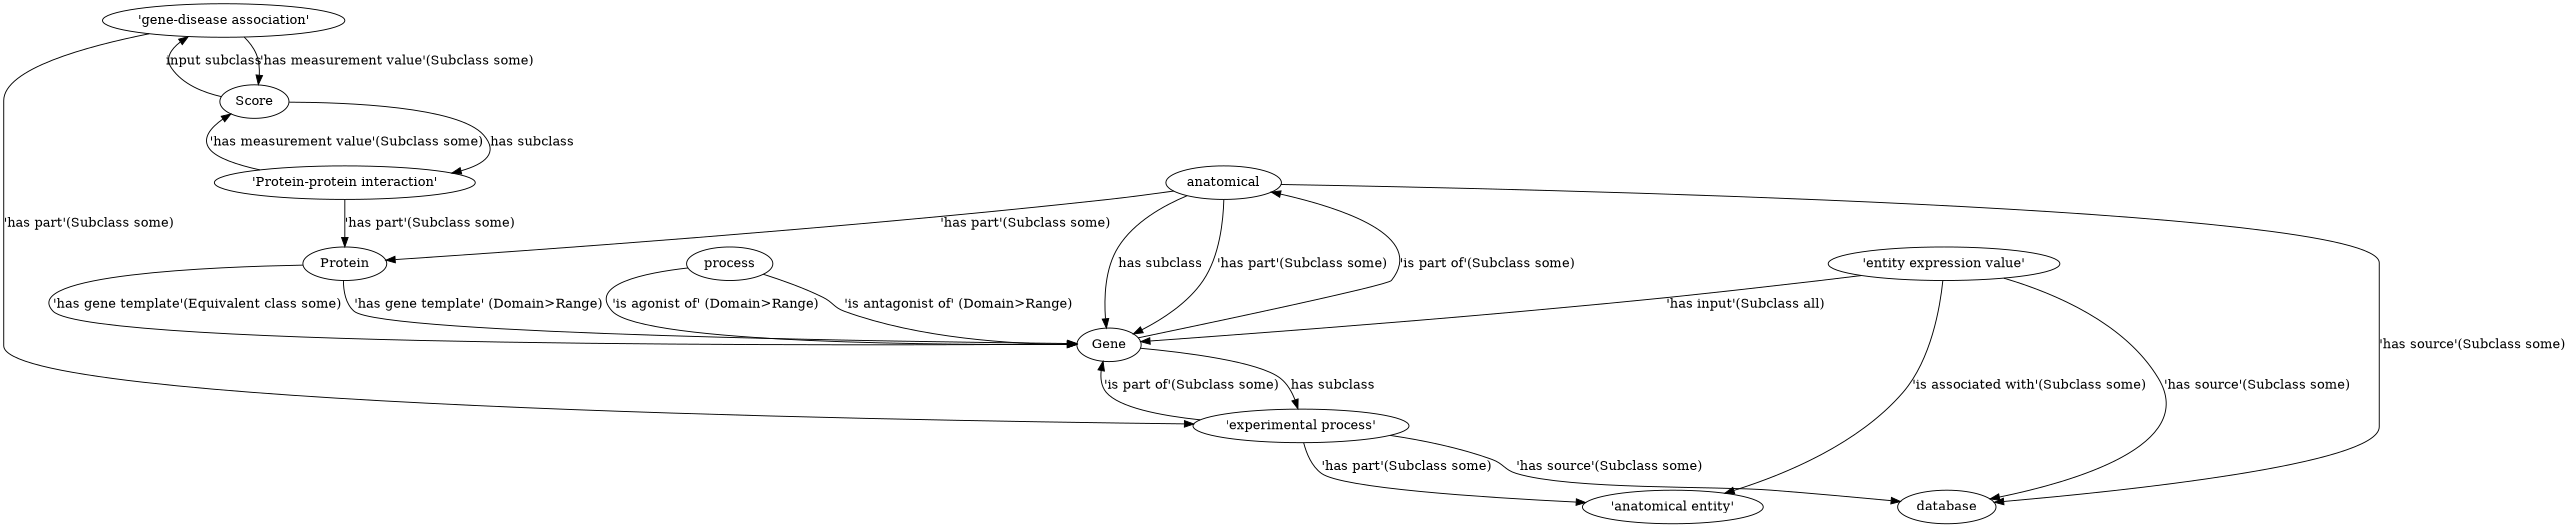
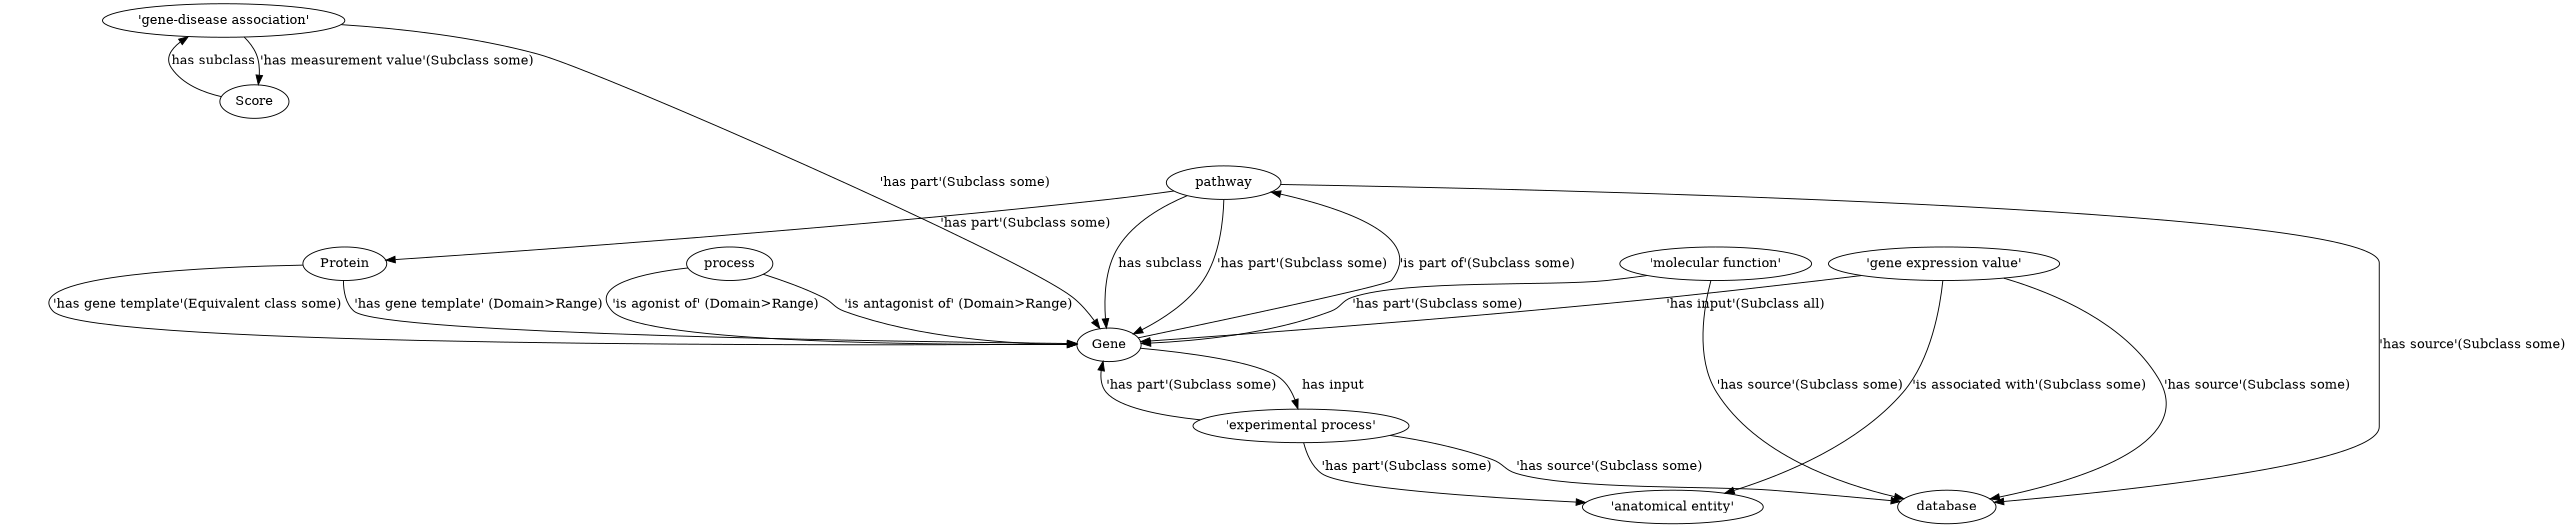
edge "Score" -> "'gene-disease association'": label "input subclass" -> "has subclass"
node "'Protein-protein interaction'": removed
node "anatomical": label "anatomical" -> "pathway"
node "'molecular function'": added
node "'entity expression value'": label "'entity expression value'" -> "'gene expression value'"
edge "'experimental process'" -> "Gene": label "'is part of'(Subclass some)" -> "'has part'(Subclass some)"
edge "Gene" -> "'experimental process'": label "has subclass" -> "has input"
edge "'gene-disease association'" -> "'experimental process'": now "'gene-disease association'" -> "Gene"
